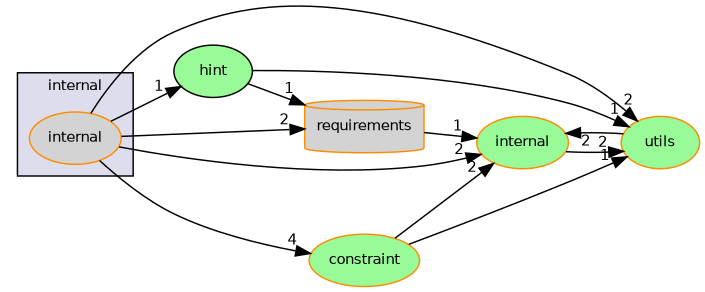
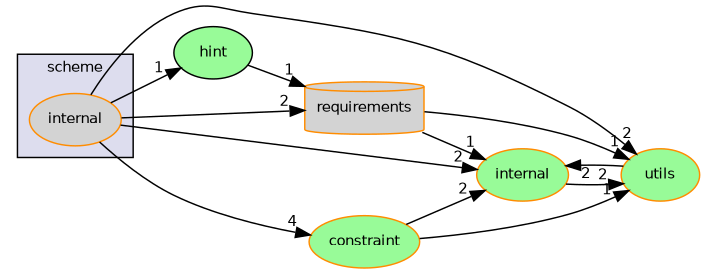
edge "hint" -> "utils": now "requirements" -> "utils"
cluster "internal": label "internal" -> "scheme"
